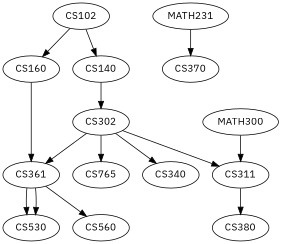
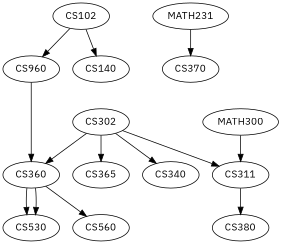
node "CS160": label "CS160" -> "CS960"
edge "CS140" -> "CS302": removed
node "CS361": label "CS361" -> "CS360"
node "CS765": label "CS765" -> "CS365"
